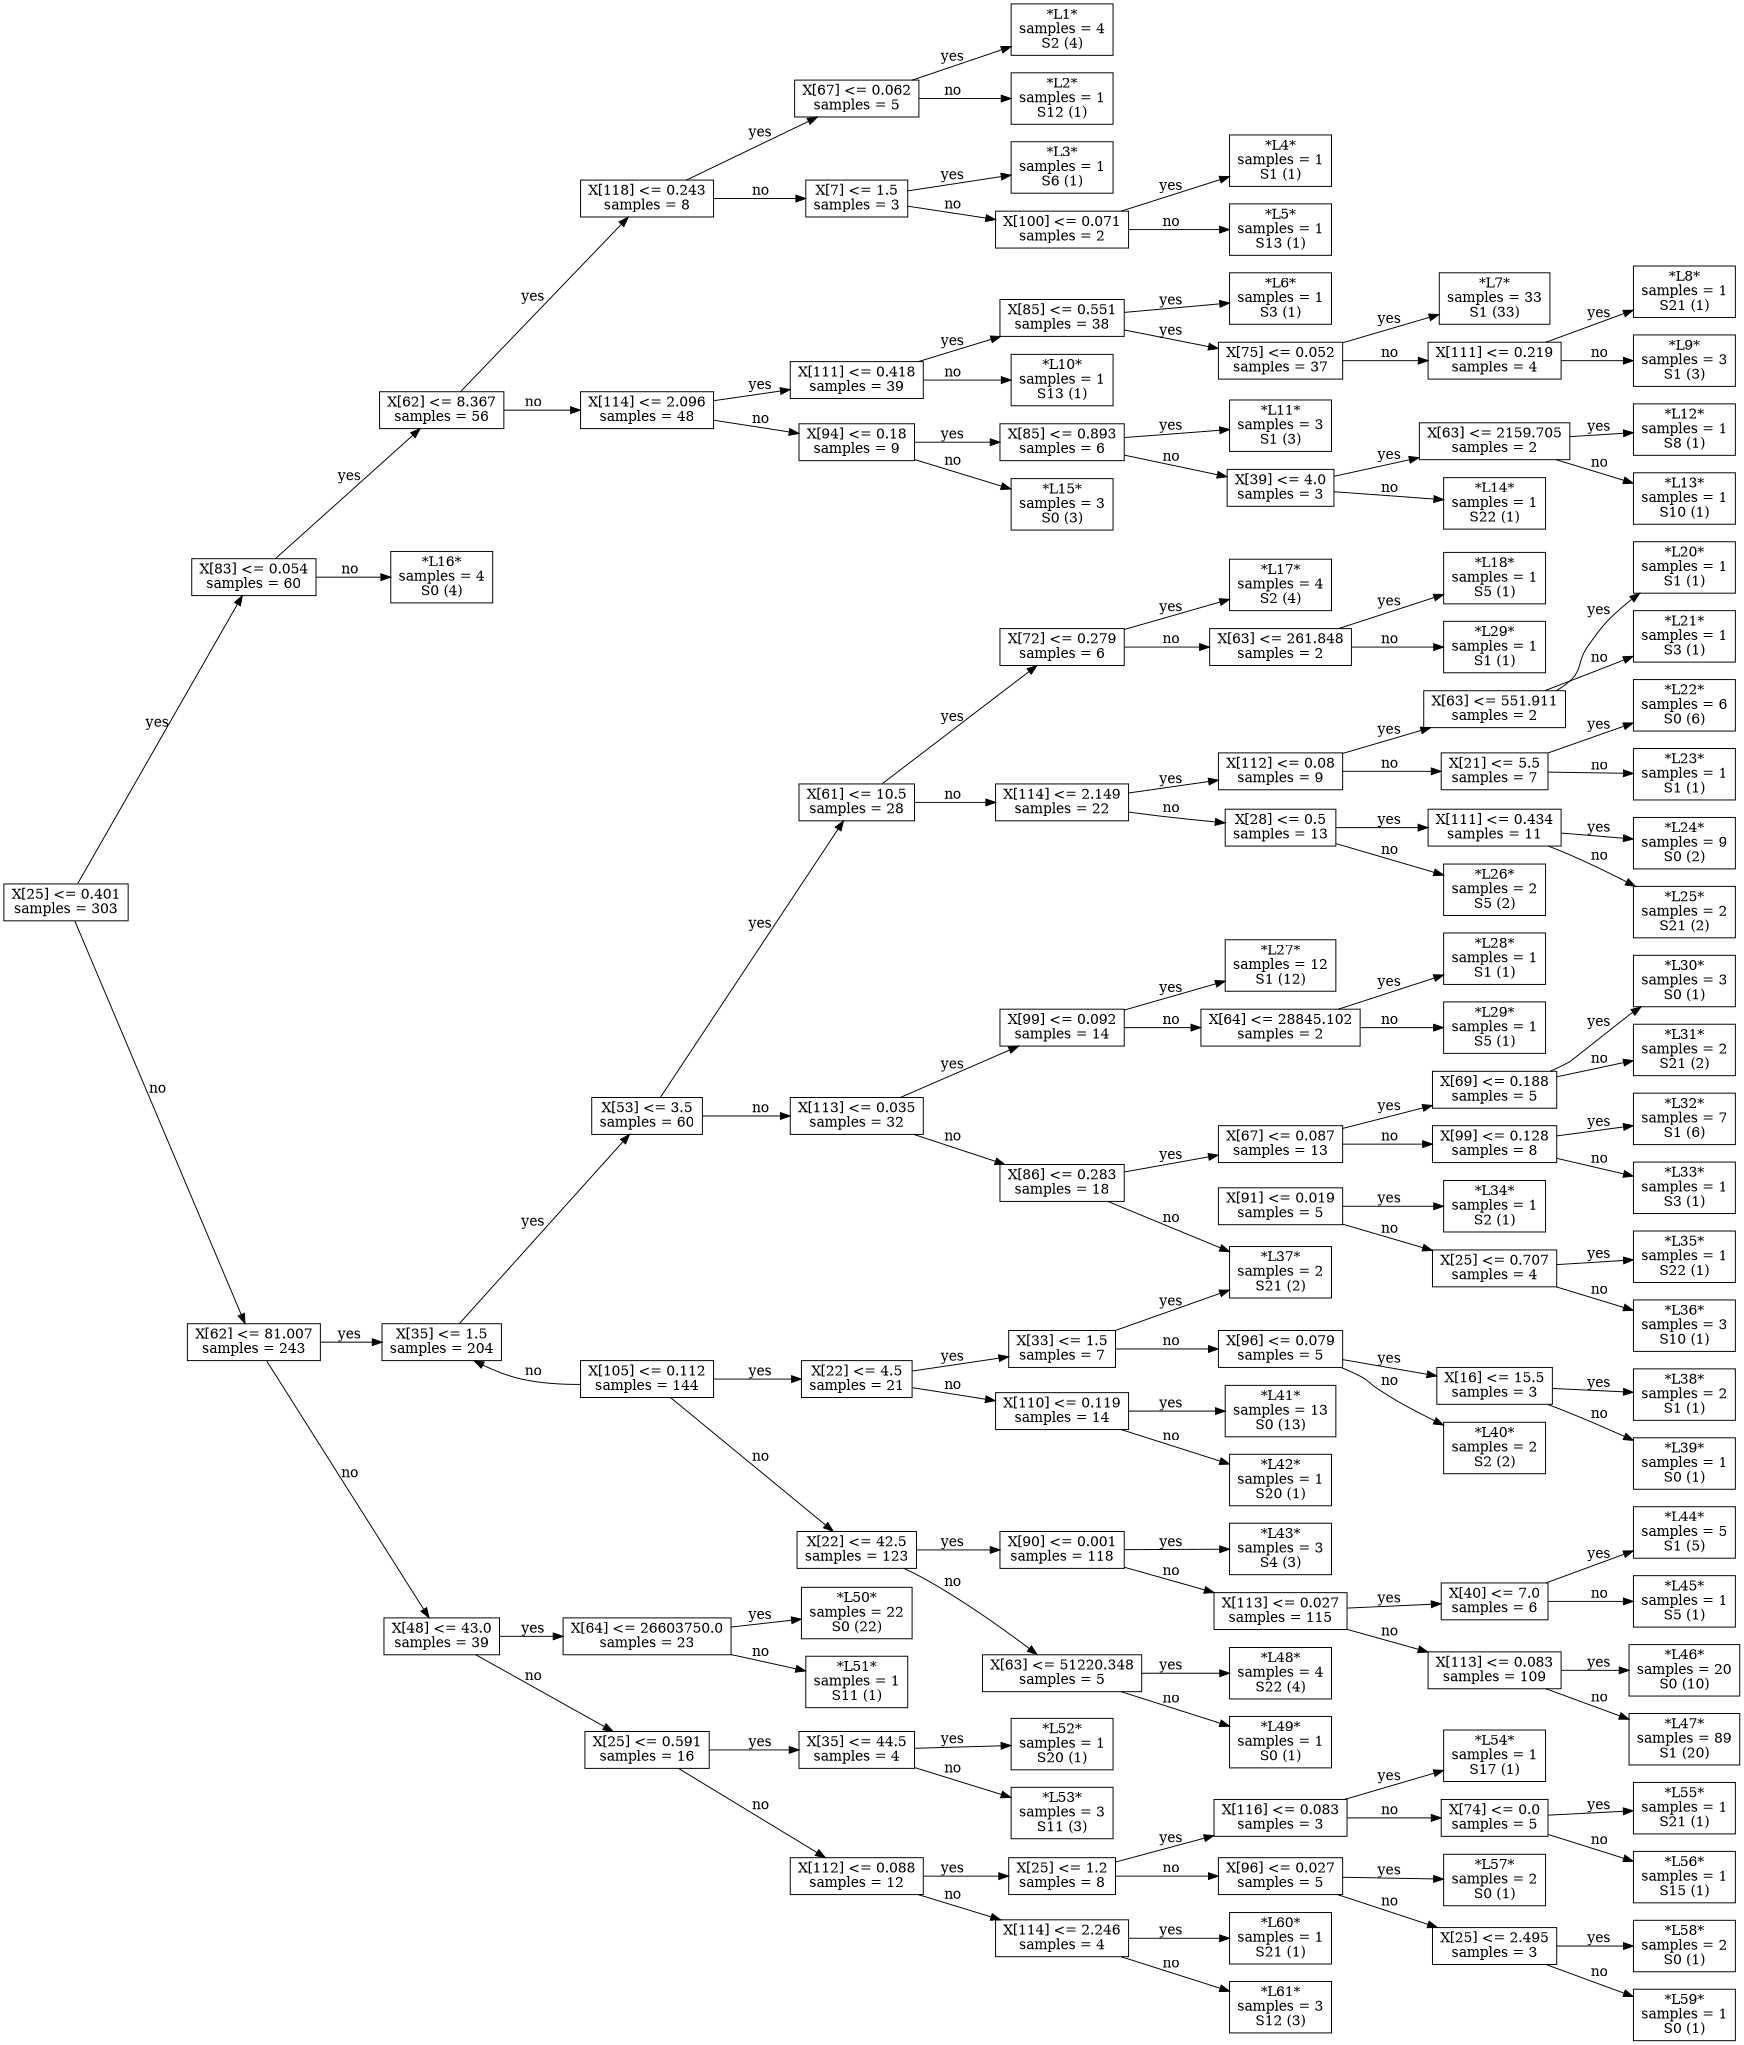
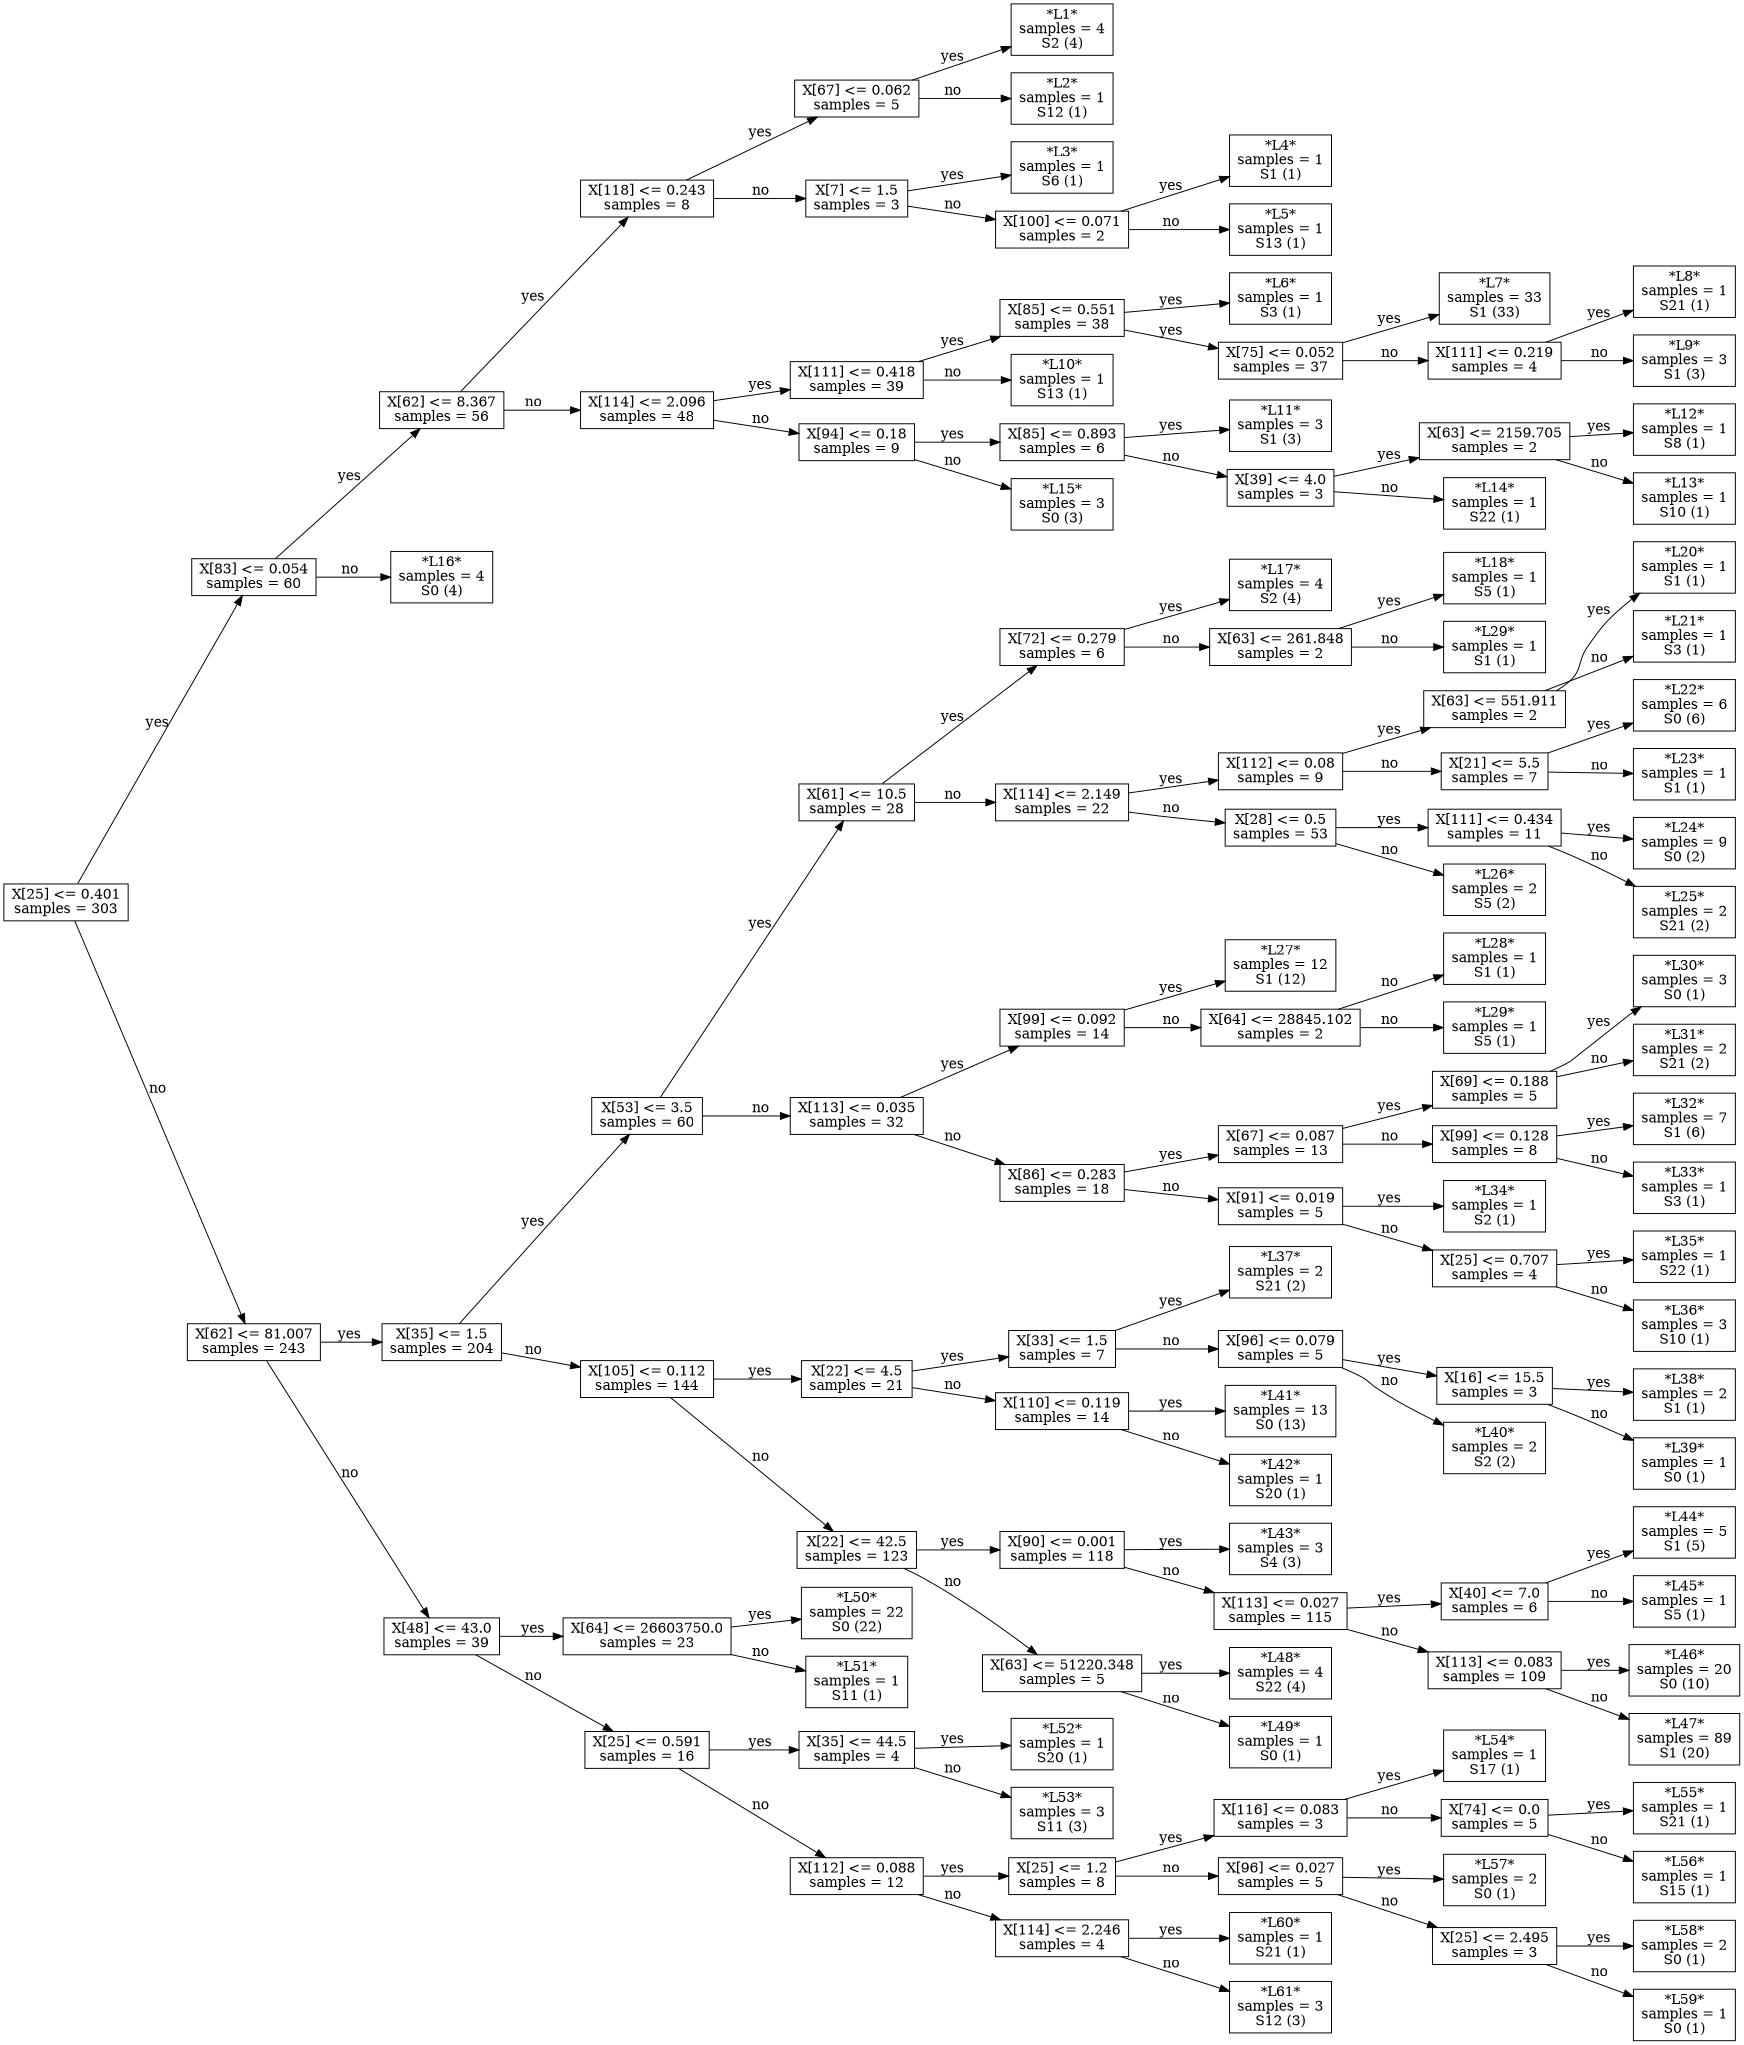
node "X[28] <= 0.5 samples = 13": label "X[28] <= 0.5 samples = 13" -> "X[28] <= 0.5 samples = 53"
edge "X[64] <= 28845.102 samples = 2" -> "*L28* samples = 1 S1 (1)": label "yes" -> "no"
edge "X[86] <= 0.283 samples = 18" -> "*L37* samples = 2 S21 (2)": now "X[86] <= 0.283 samples = 18" -> "X[91] <= 0.019 samples = 5"
edge "X[105] <= 0.112 samples = 144" -> "X[35] <= 1.5 samples = 204": reversed
